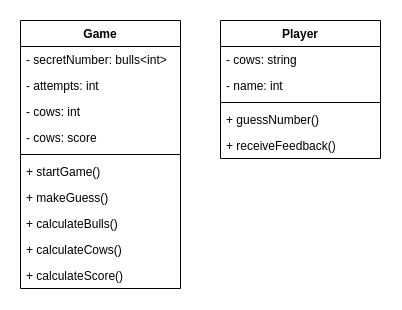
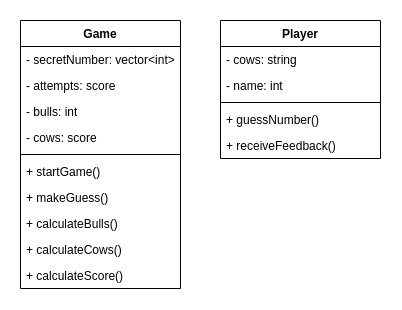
node "- secretNumber: bulls<int>": label "- secretNumber: bulls<int>" -> "- secretNumber: vector<int>"
node "- attempts: int": label "- attempts: int" -> "- attempts: score"
node "- cows: int": label "- cows: int" -> "- bulls: int"
